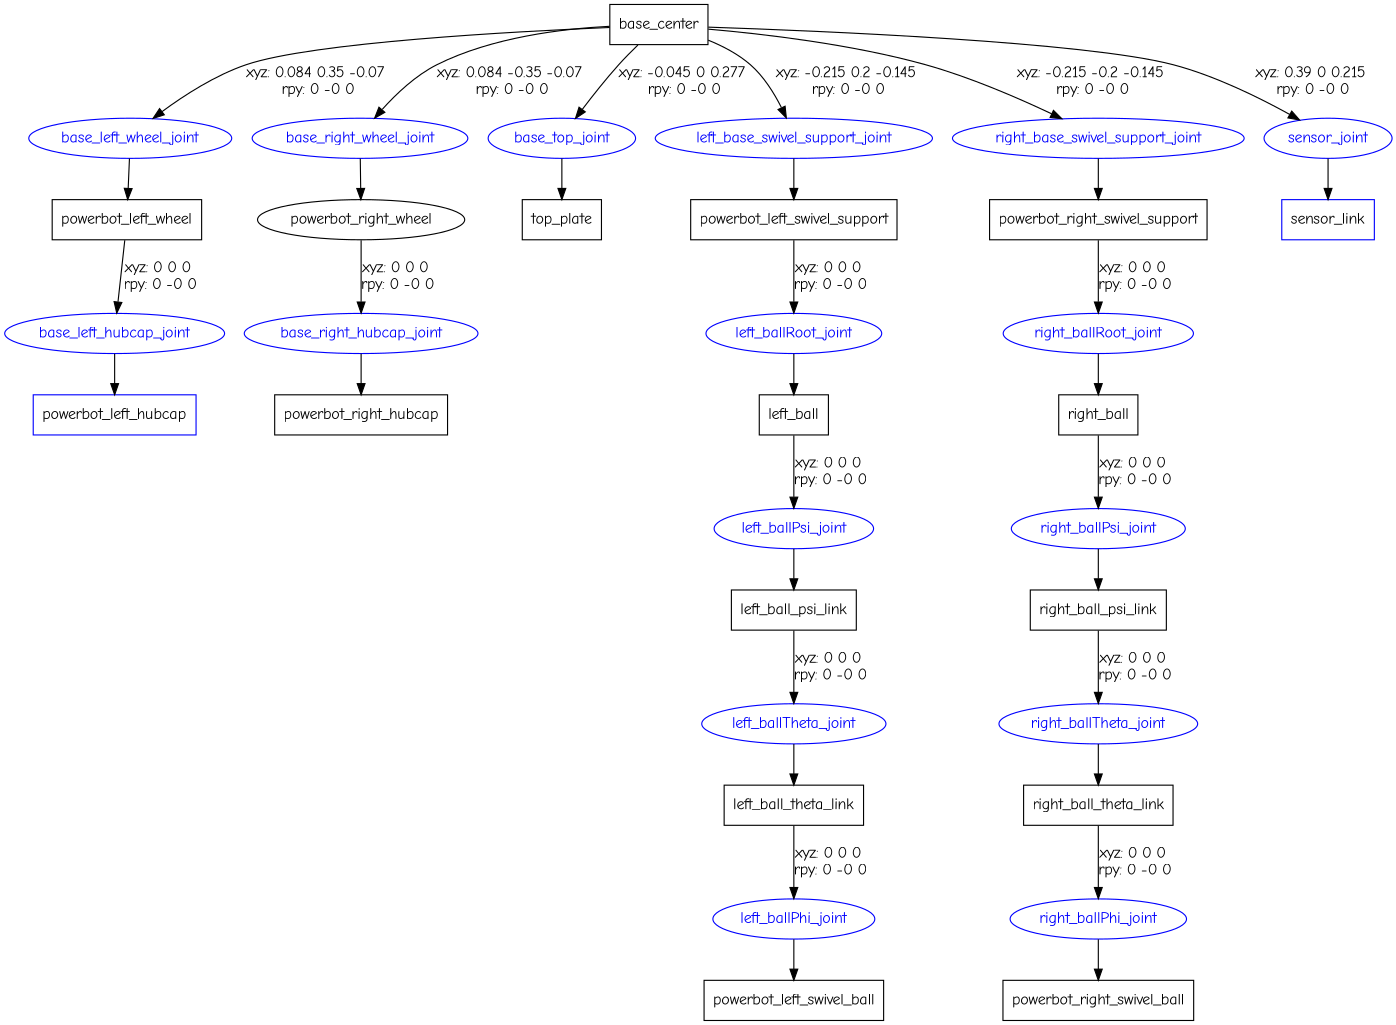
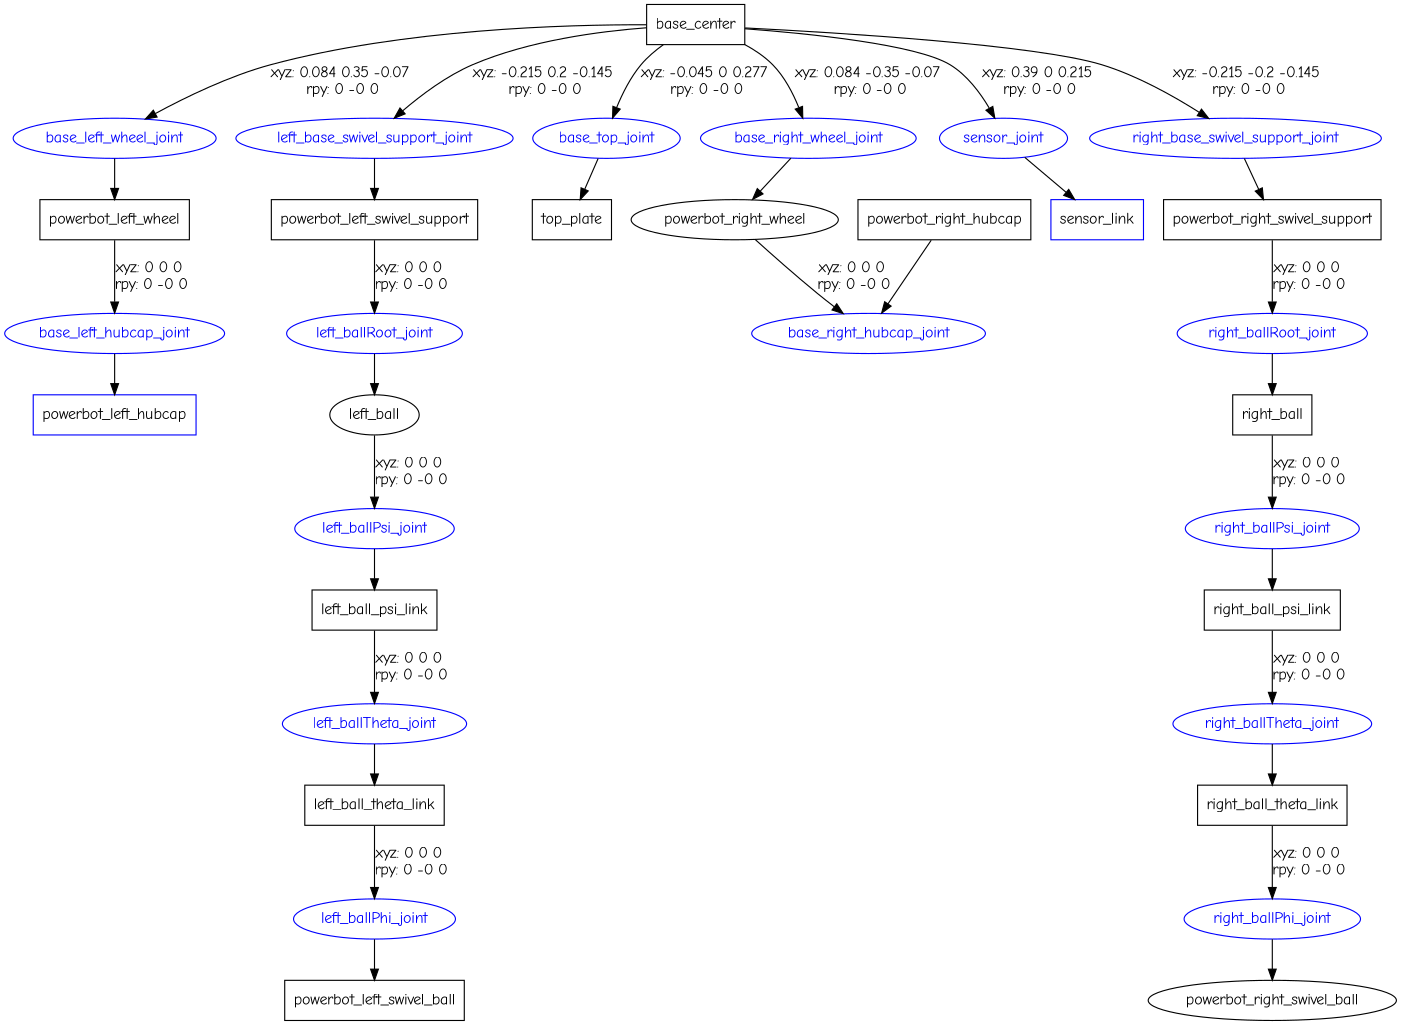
edge "base_right_hubcap_joint" -> "powerbot_right_hubcap": reversed
node "left_ball": shape box -> ellipse
node "powerbot_right_swivel_ball": shape box -> ellipse
